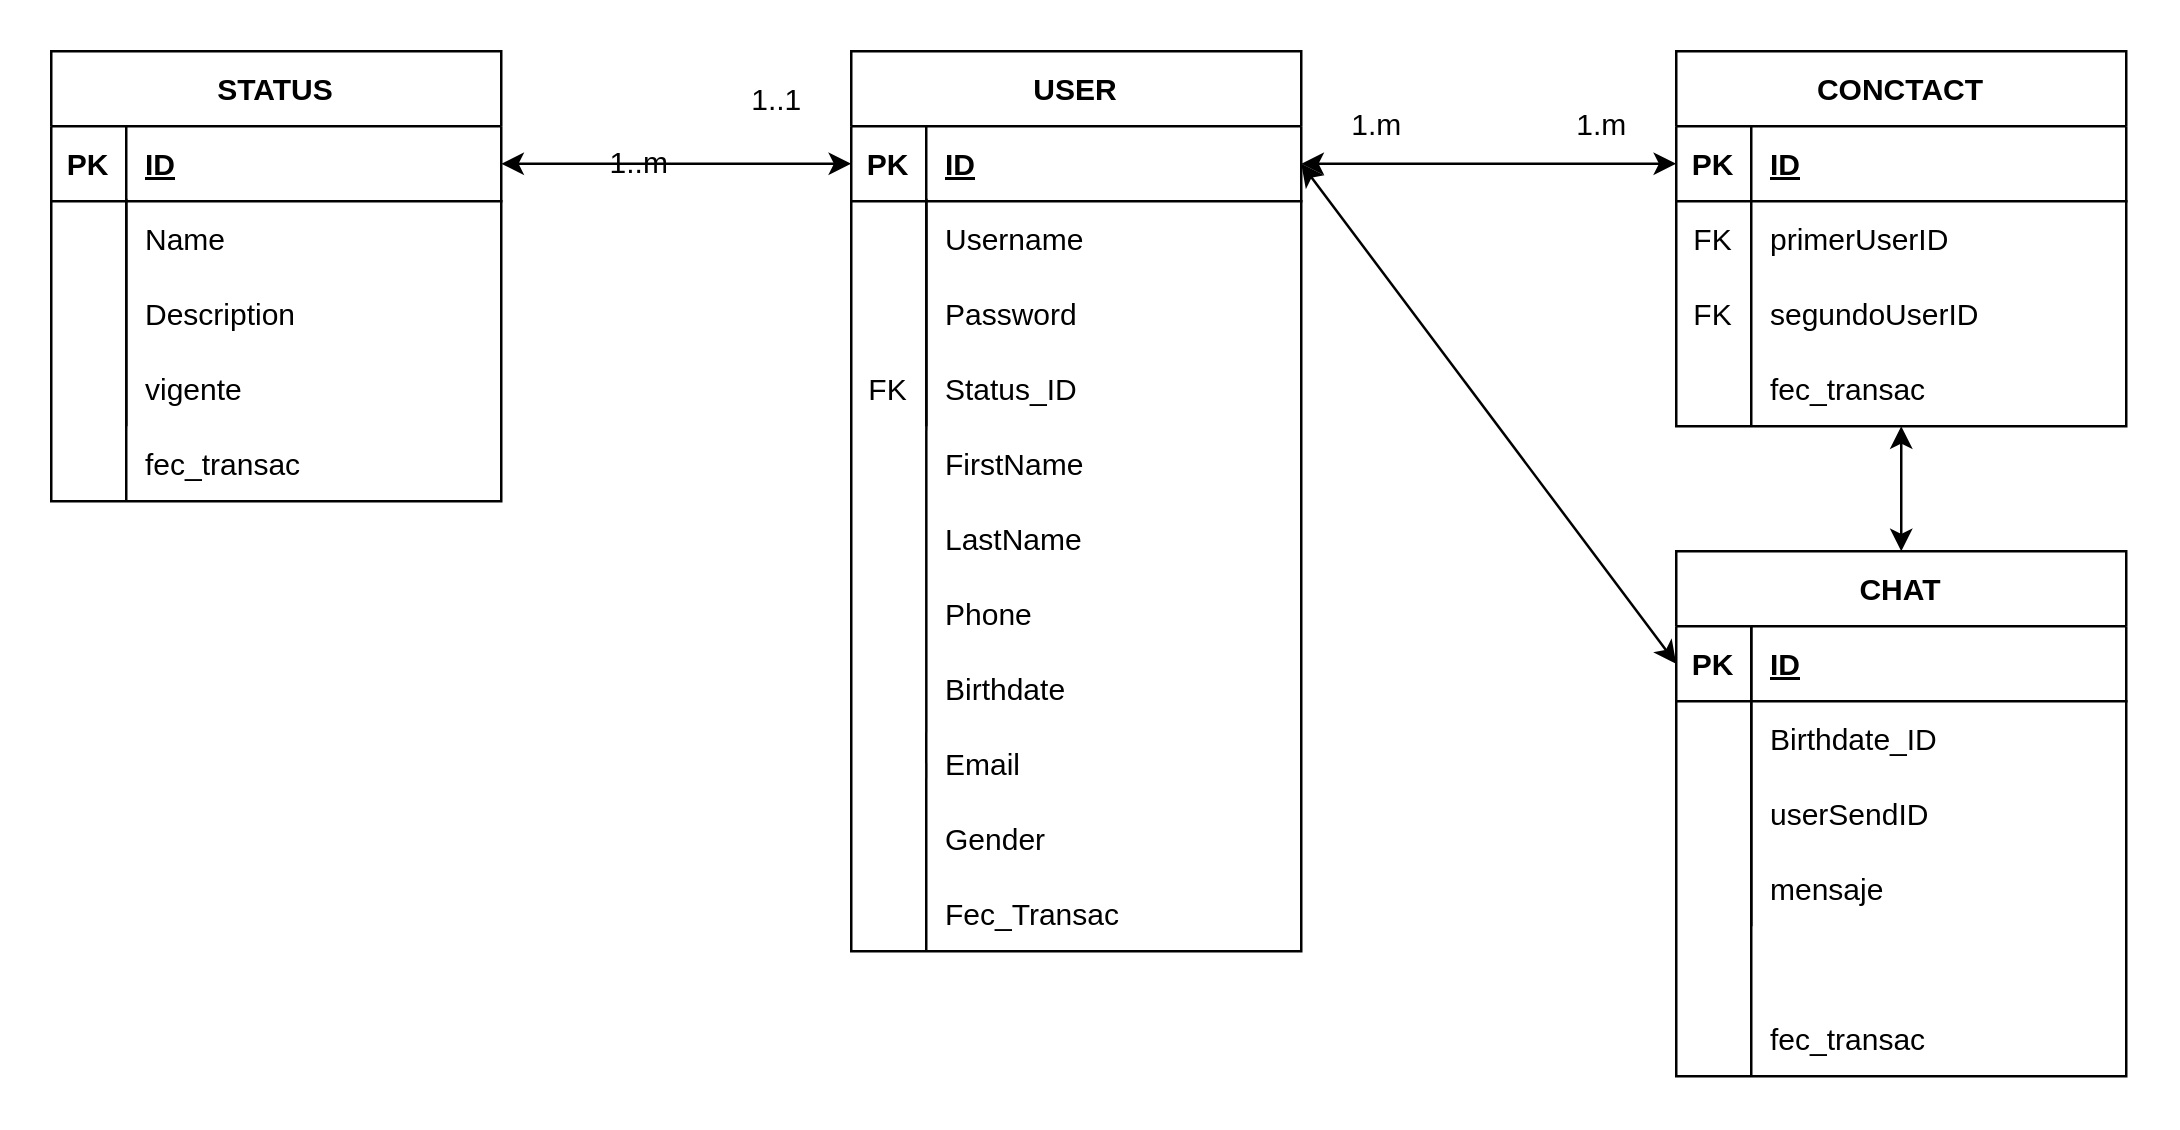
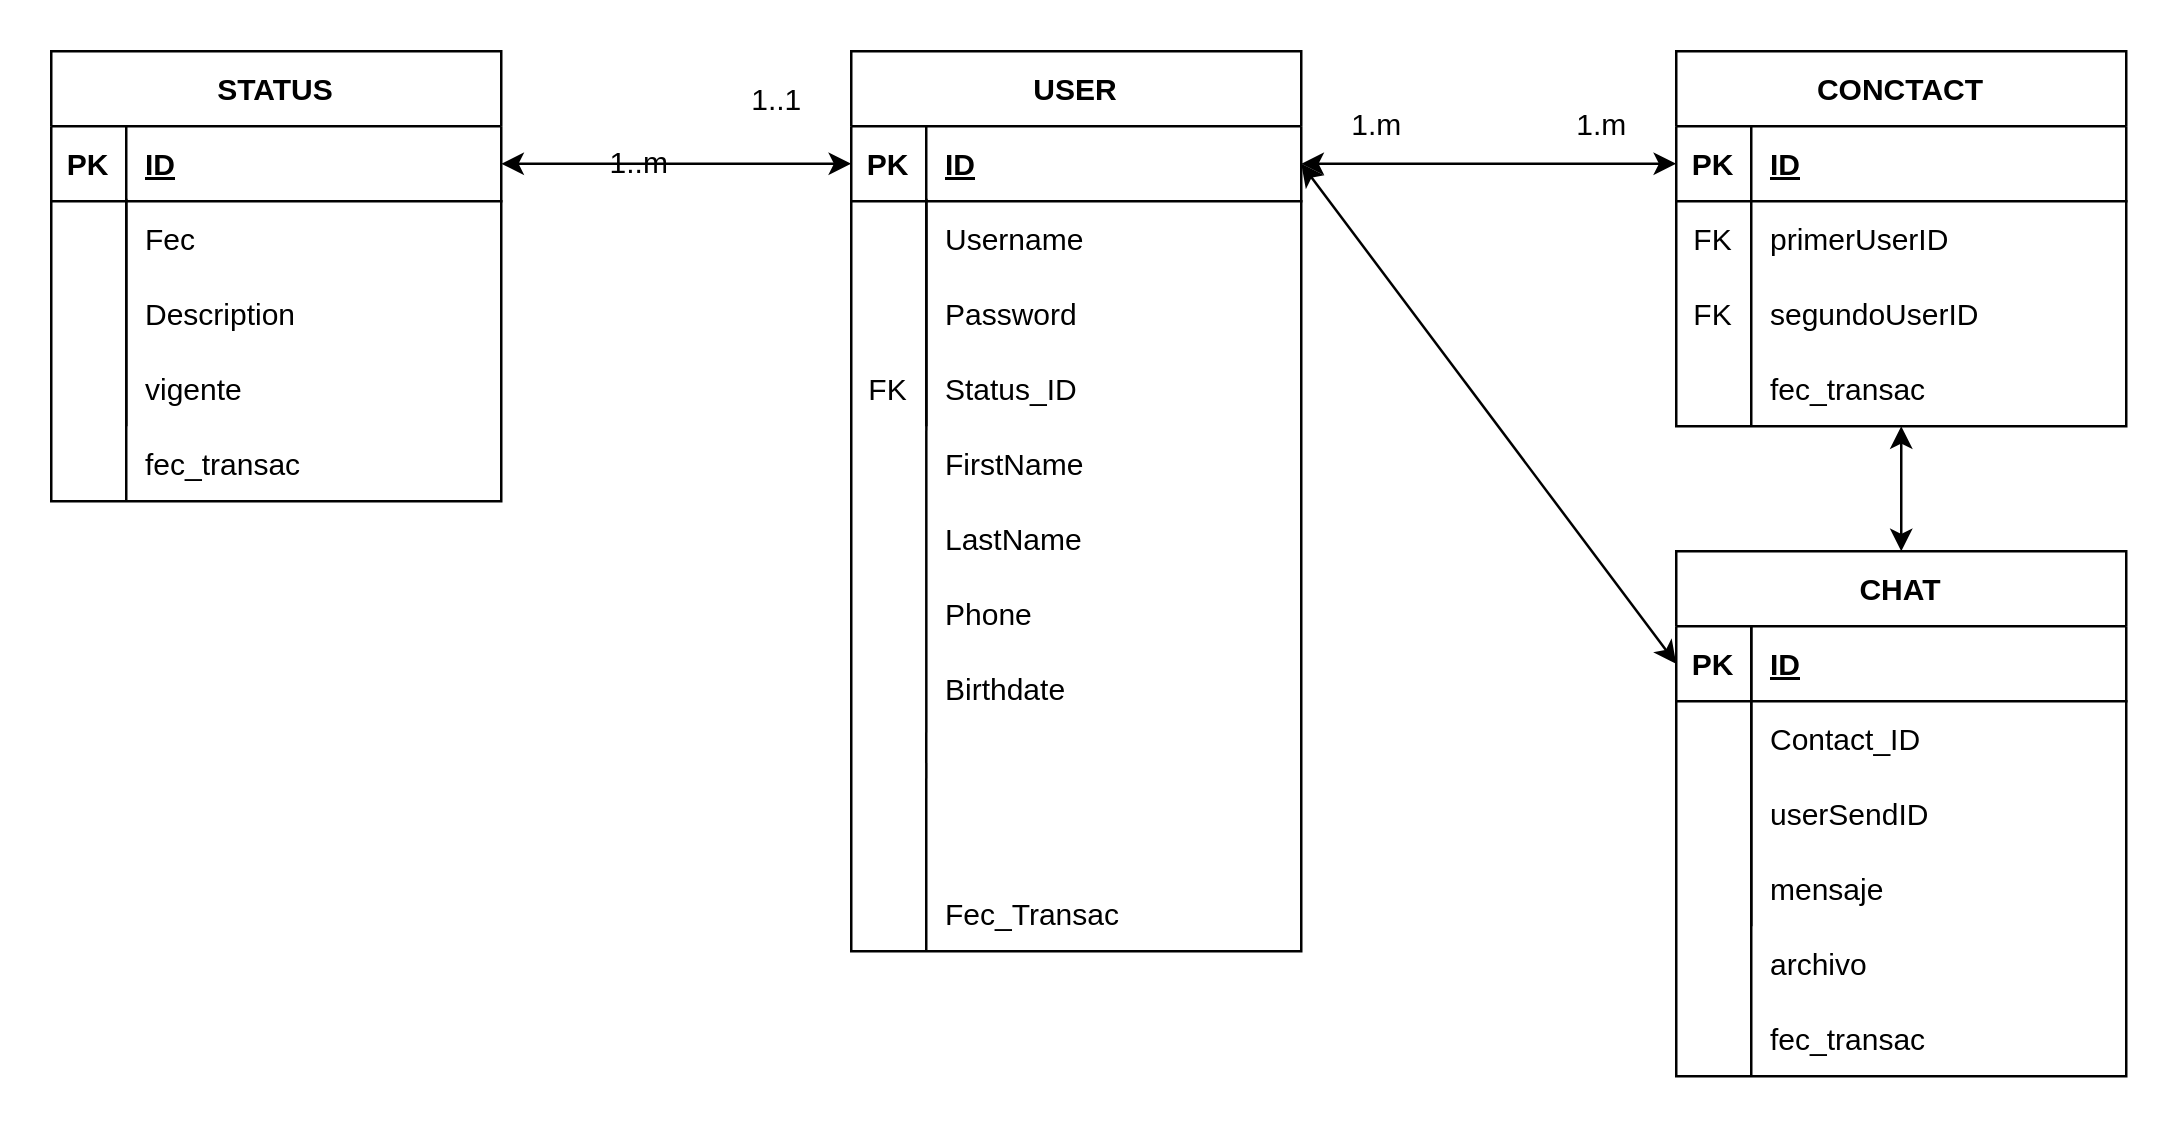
node "Name": label "Name" -> "Fec"
node "Birthdate_ID": label "Birthdate_ID" -> "Contact_ID"
node "Email": removed
node "Gender": removed
node "archivo": added
